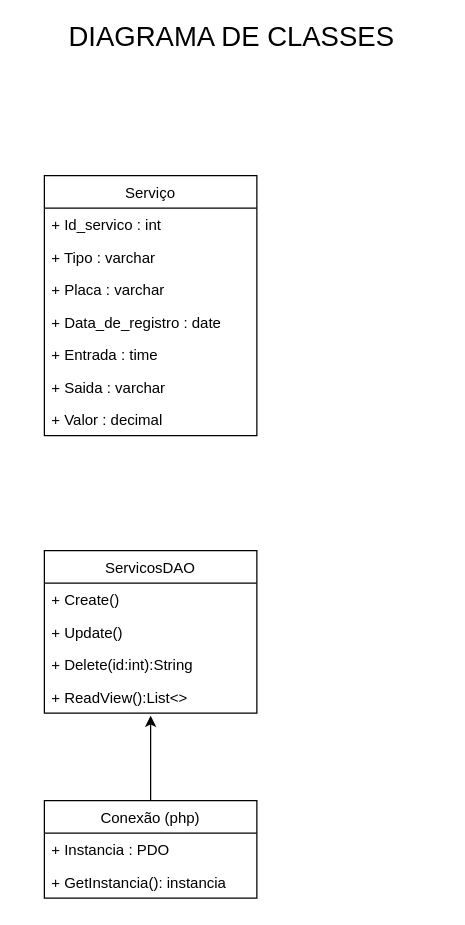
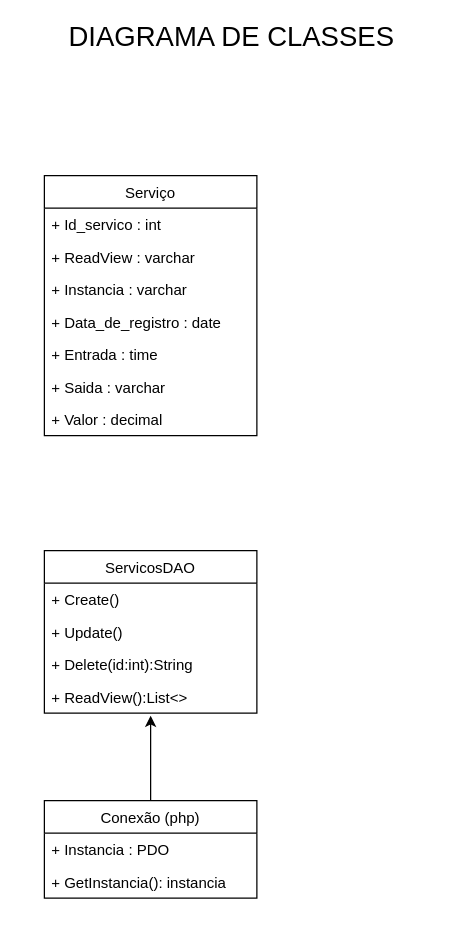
node "+ Tipo : varchar": label "+ Tipo : varchar" -> "+ ReadView : varchar"
node "+ Placa : varchar": label "+ Placa : varchar" -> "+ Instancia : varchar"
